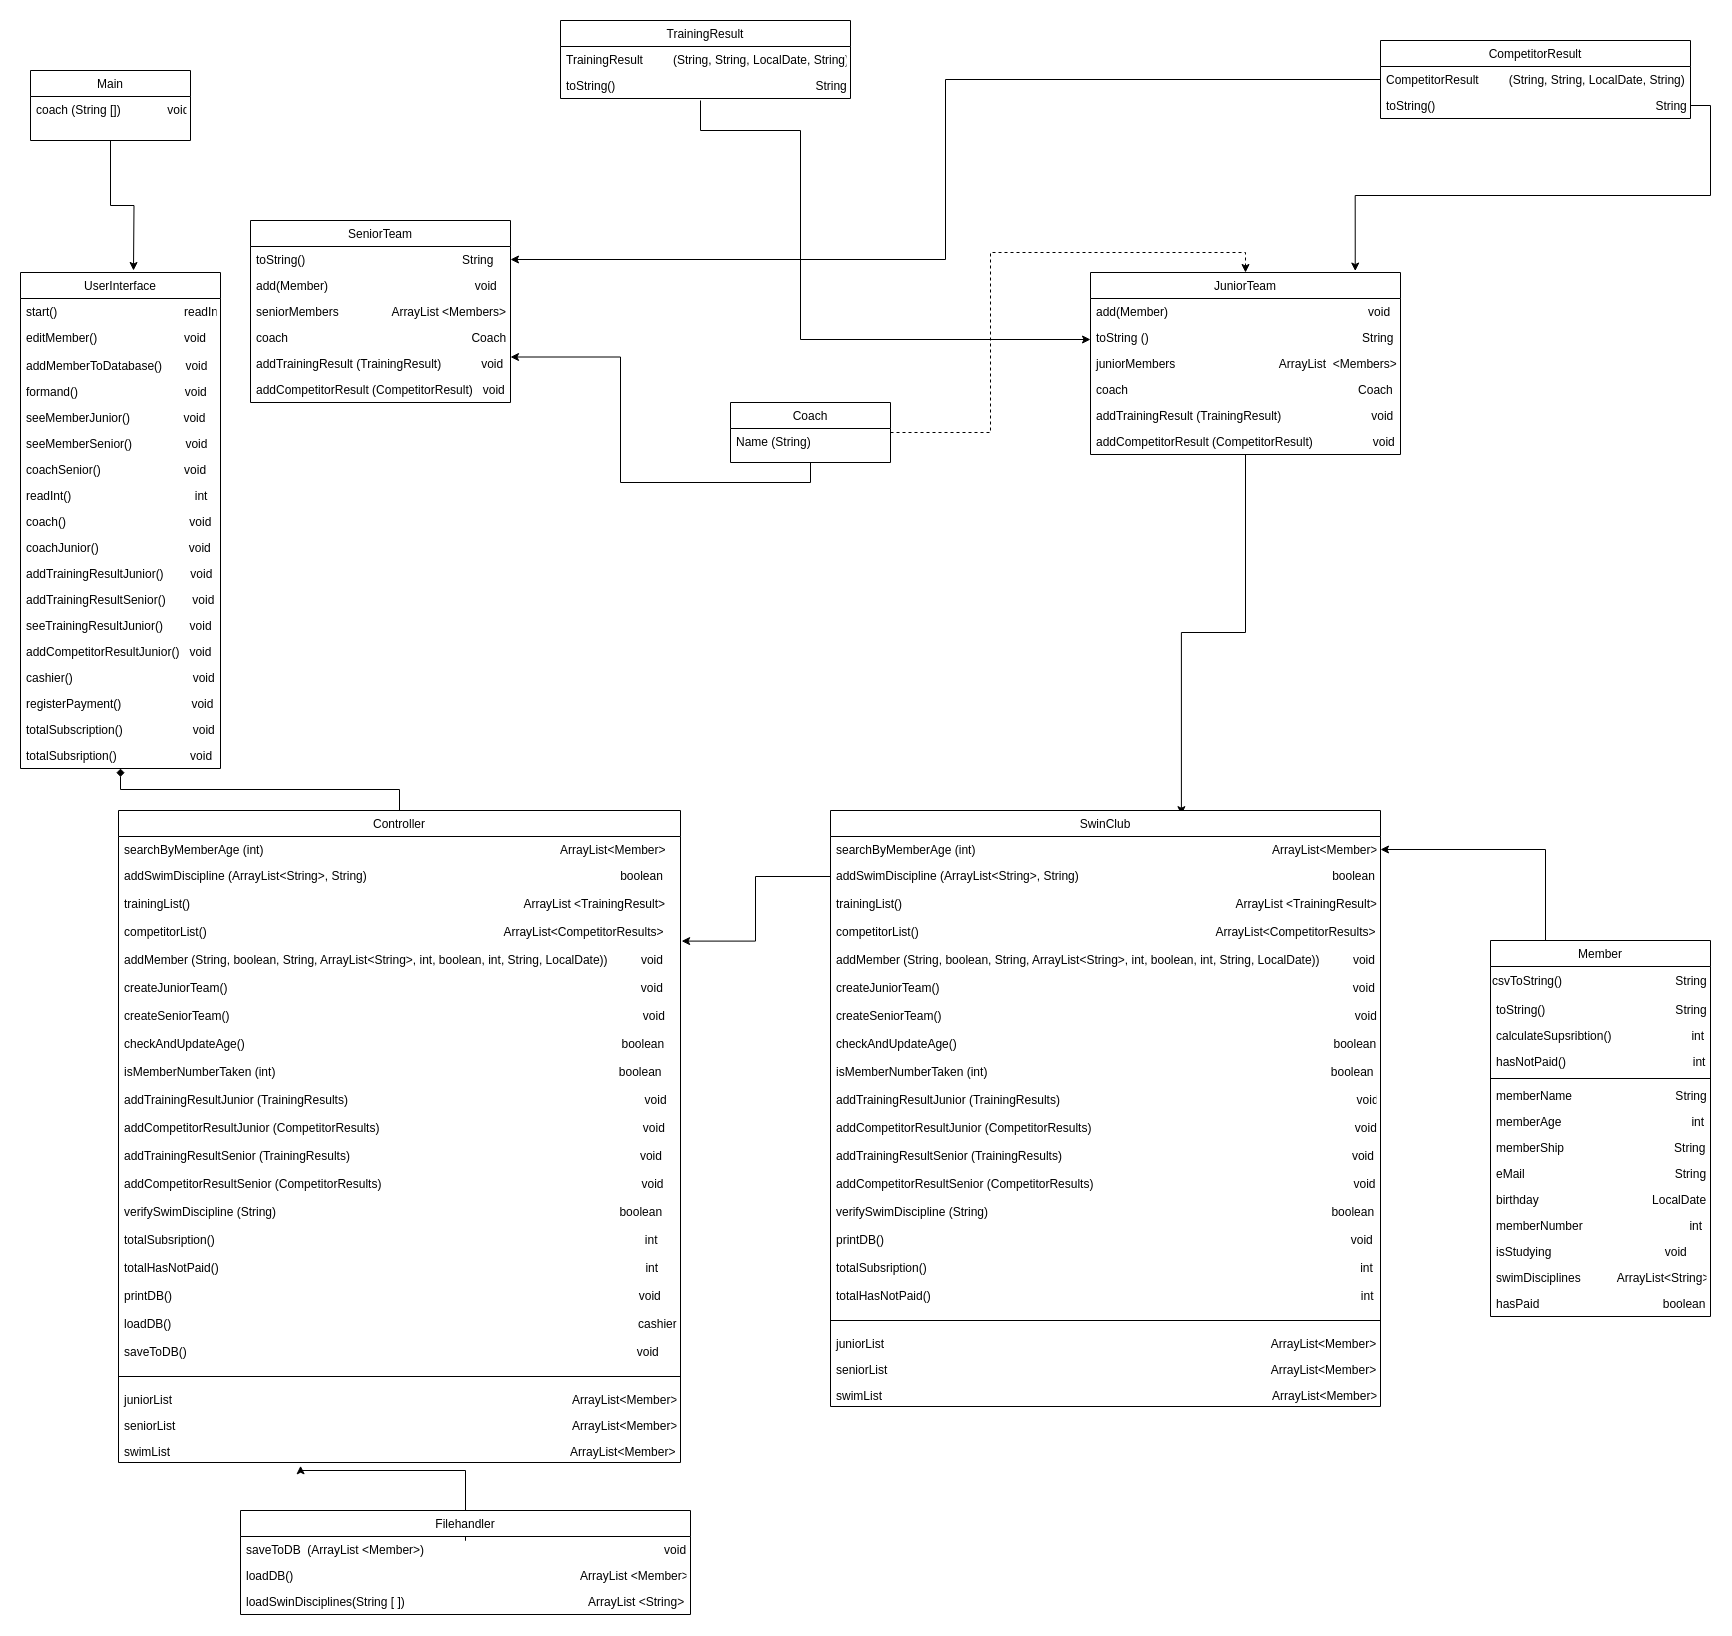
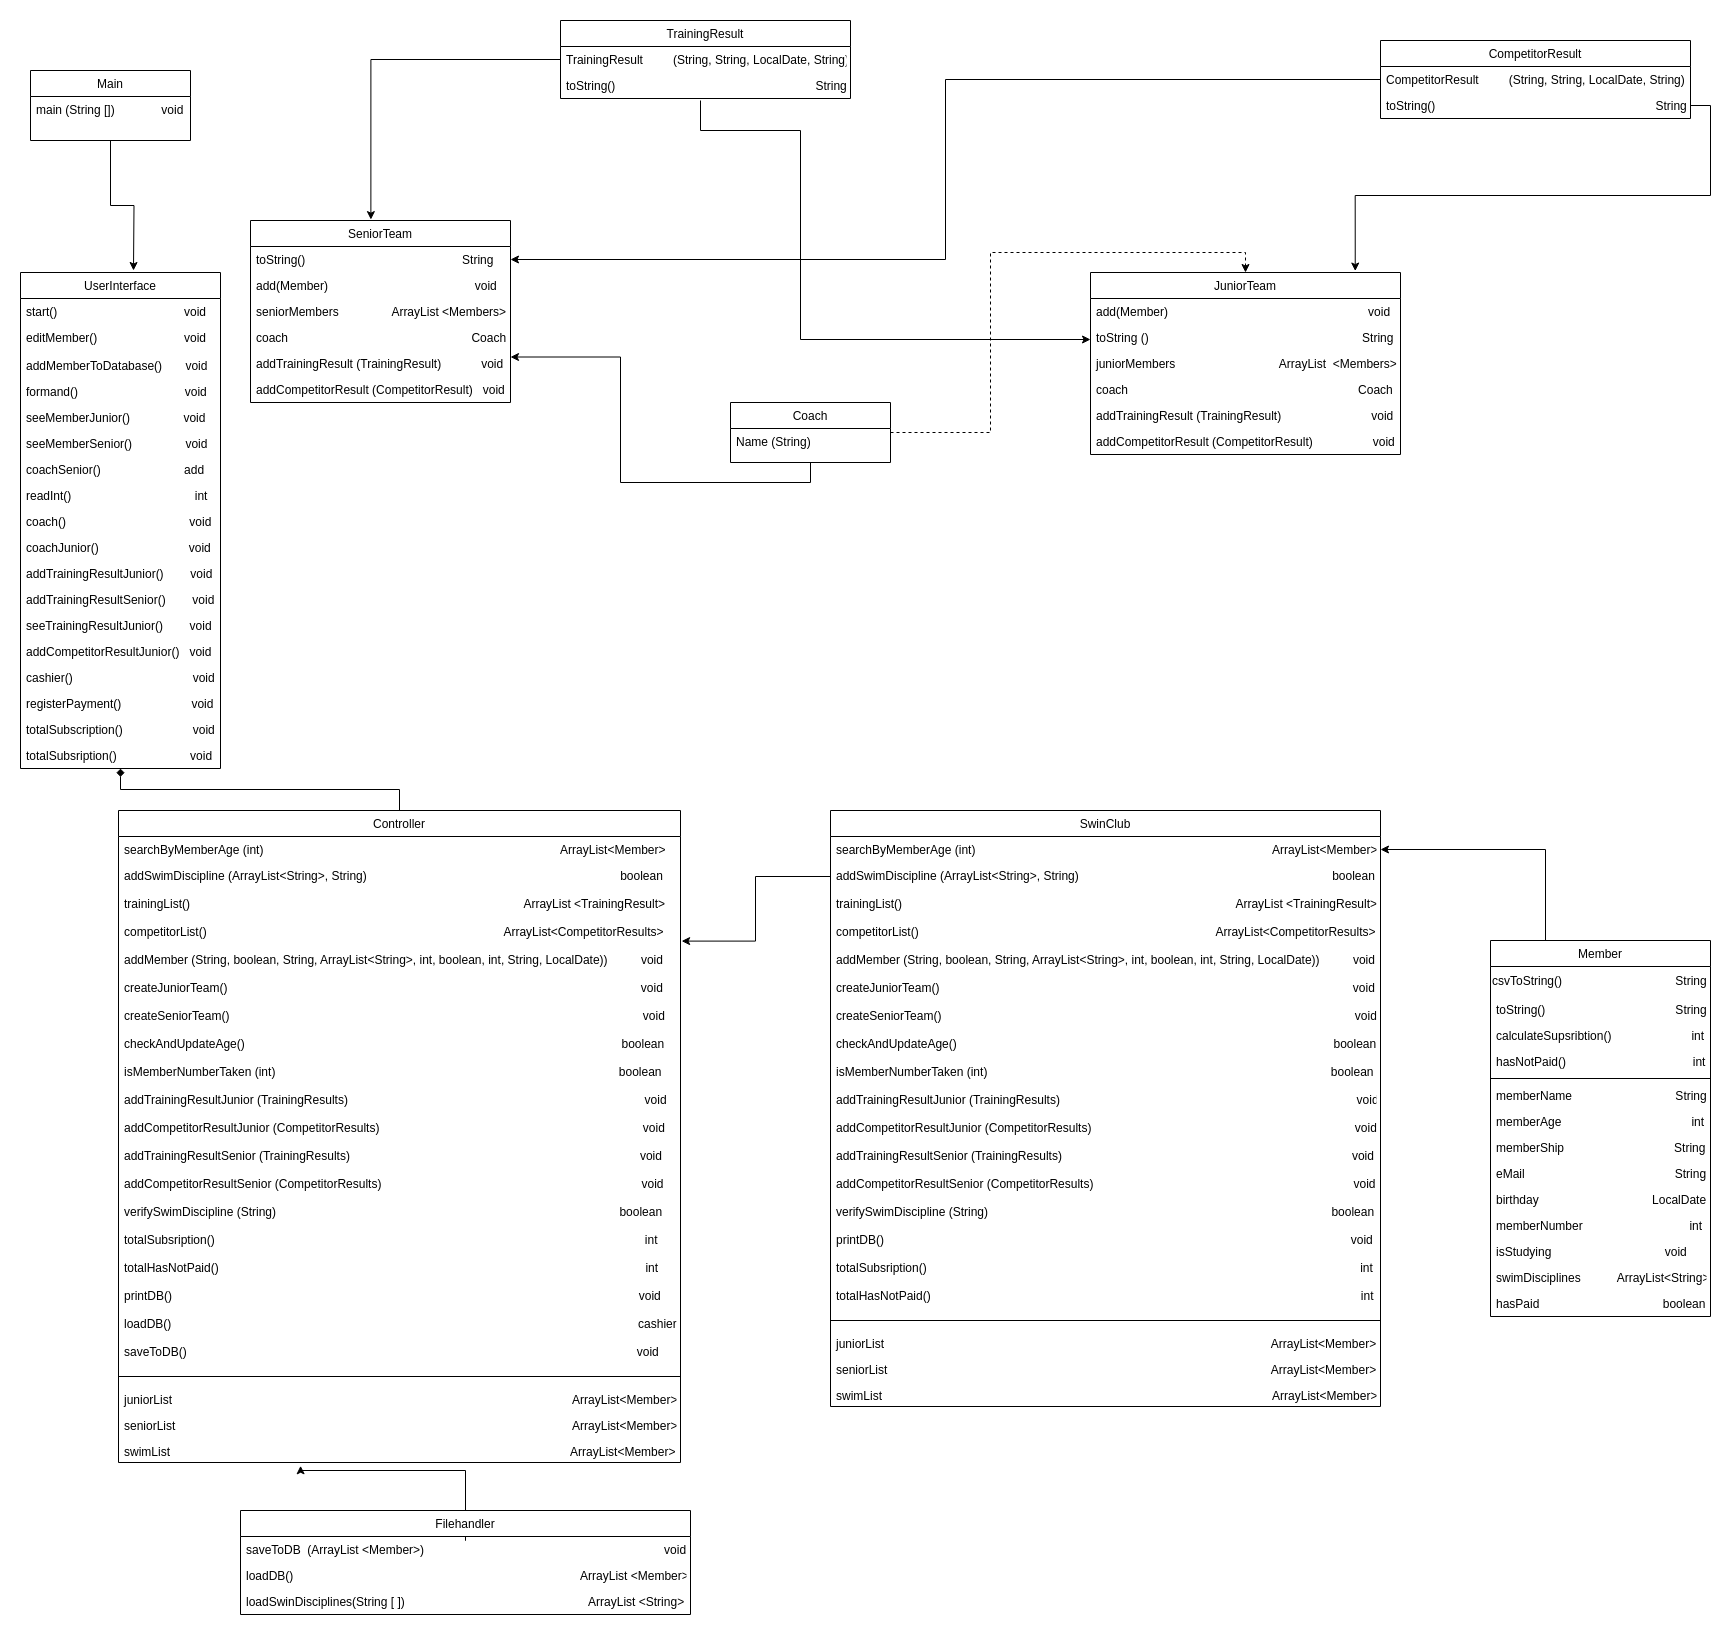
edge "TrainingResult (String, String, LocalDate, String)" -> "SeniorTeam": added
node "coach (String []) void": label "coach (String []) void" -> "main (String []) void"
node "start() readInt": label "start() readInt" -> "start() void"
node "coachSenior() void": label "coachSenior() void" -> "coachSenior() add"
edge "JuniorTeam" -> "SwinClub": removed
